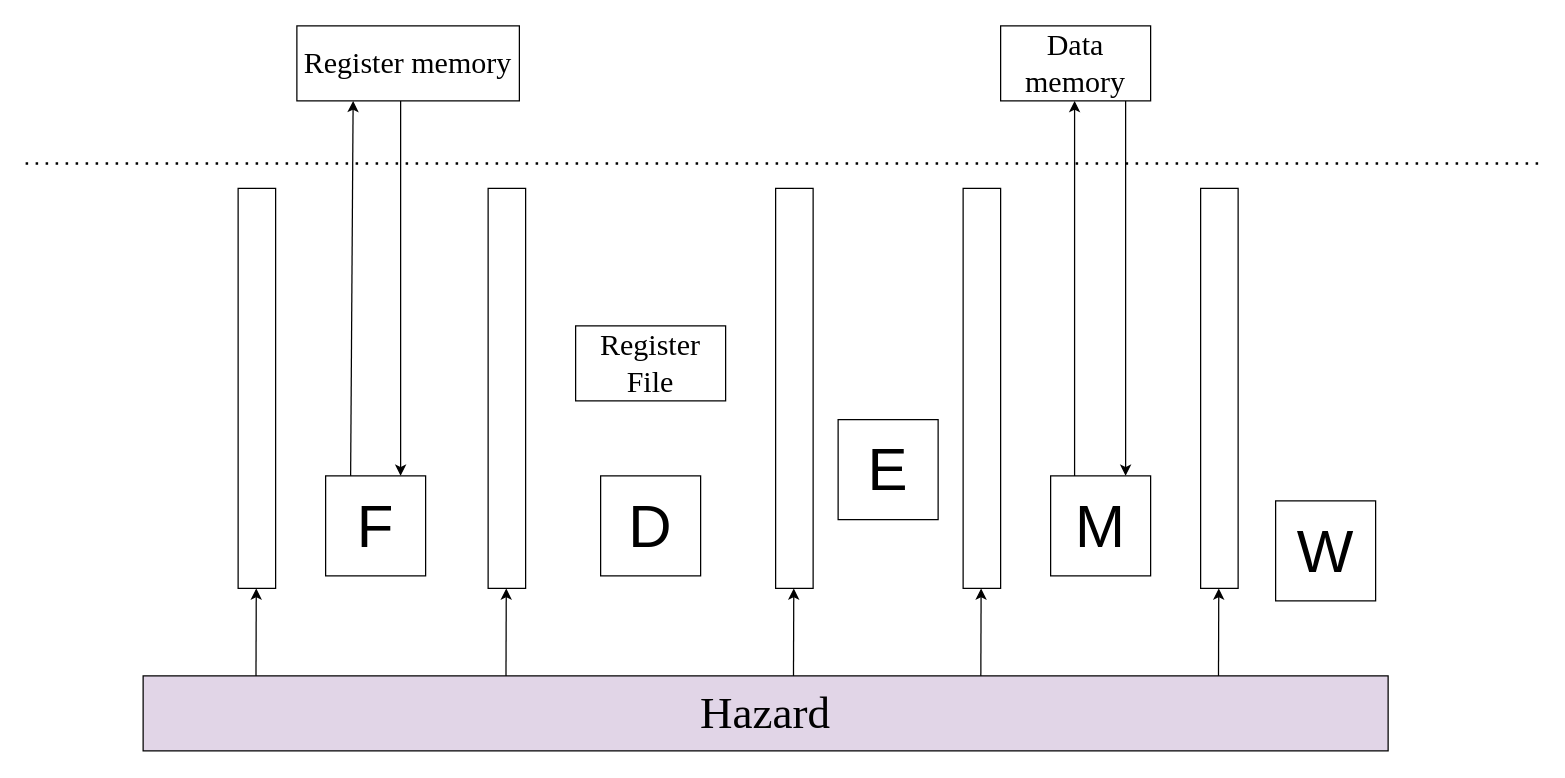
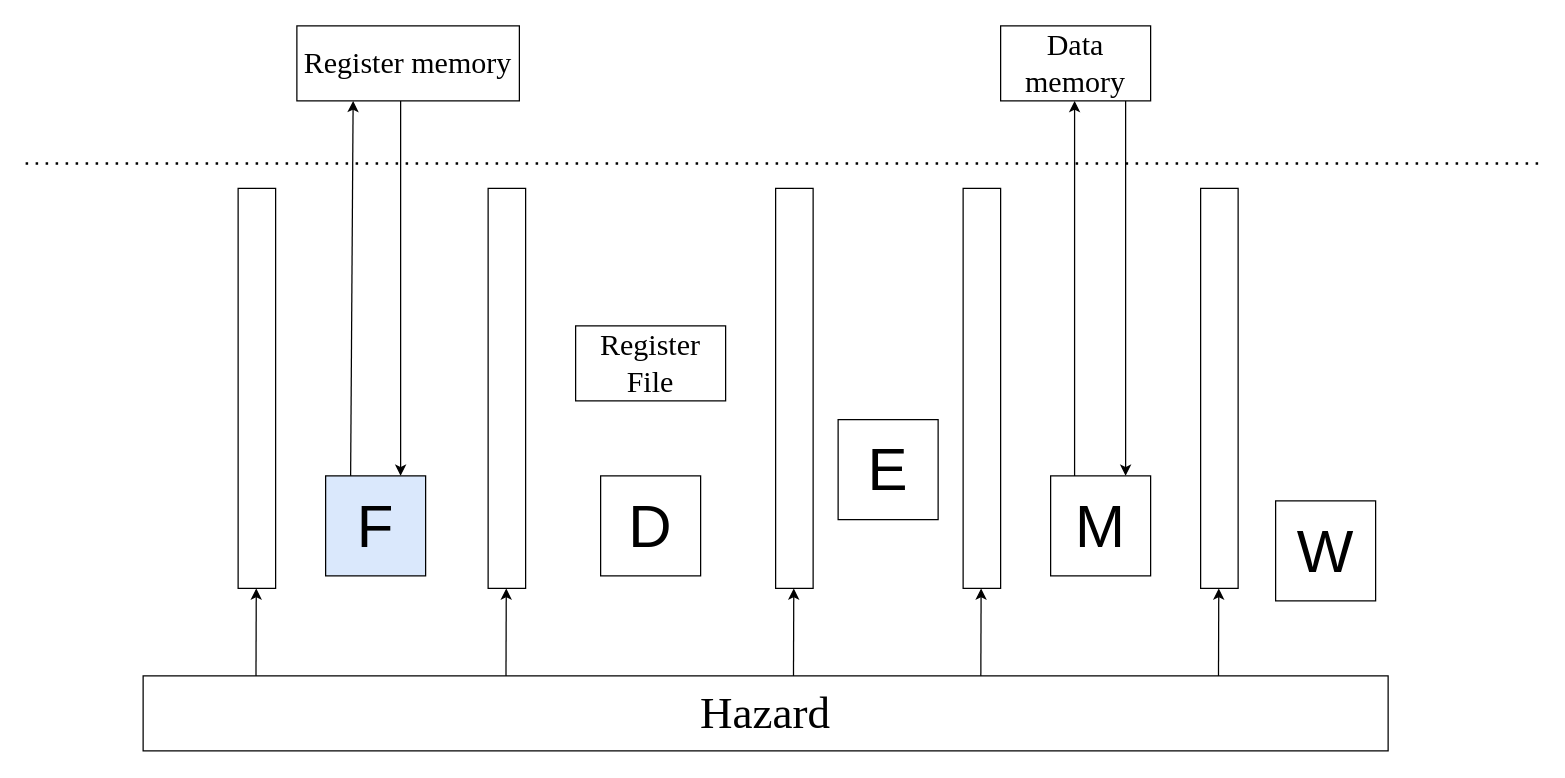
node "F": fillcolor #ffffff -> #dae8fc
node "Hazard": fillcolor #e1d5e7 -> #ffffff
